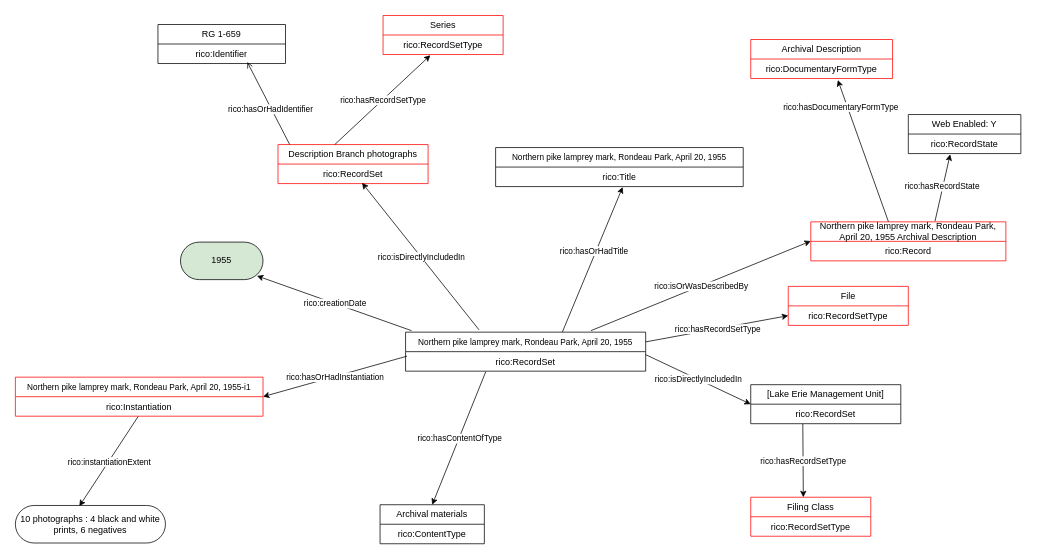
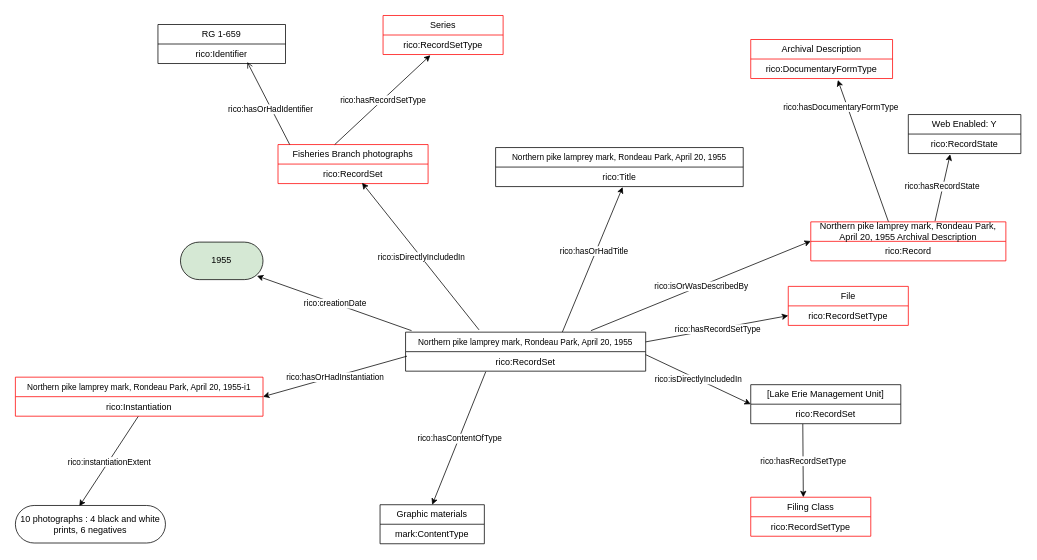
node "Description Branch photographs": label "Description Branch photographs" -> "Fisheries Branch photographs"
node "Archival materials": label "Archival materials" -> "Graphic materials"
node "rico:ContentType": label "rico:ContentType" -> "mark:ContentType"
